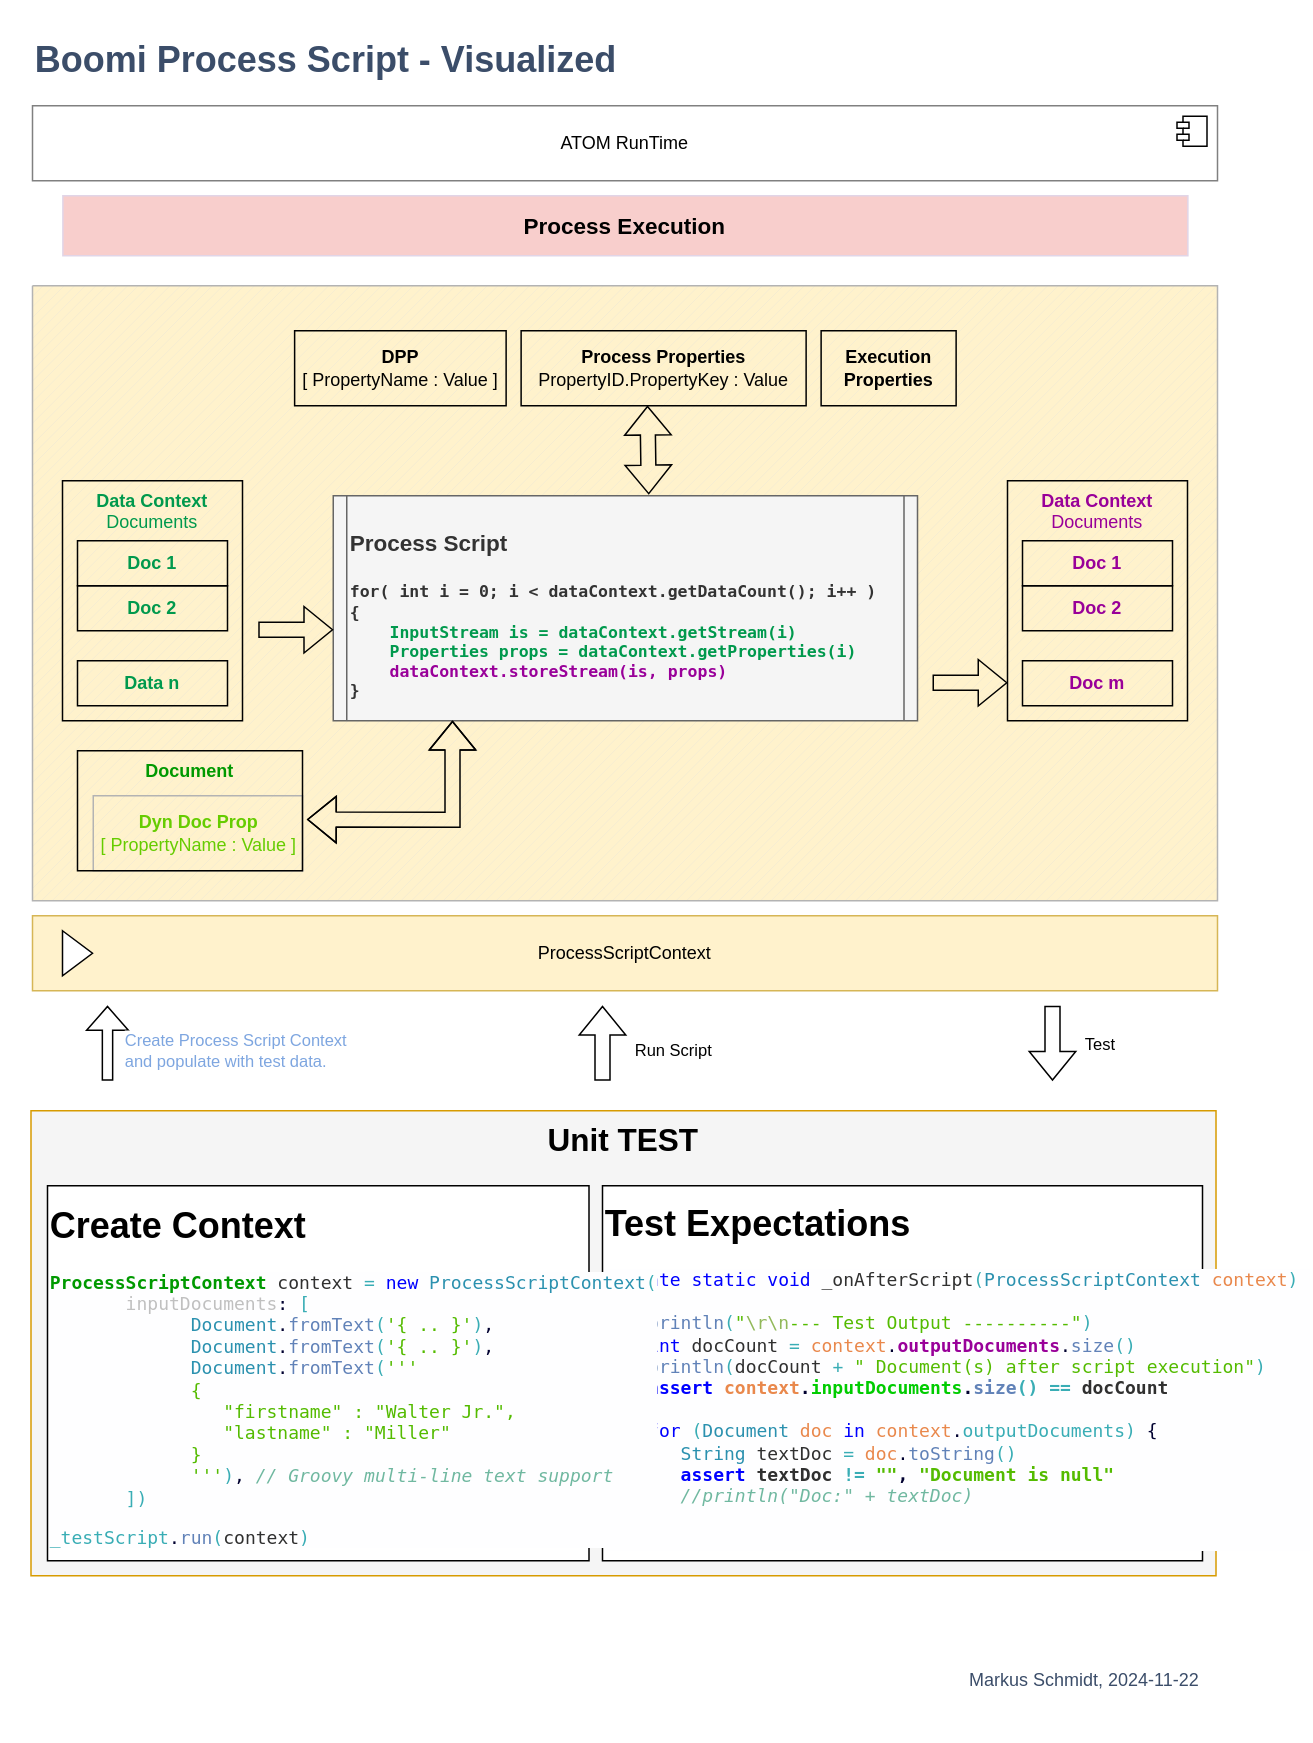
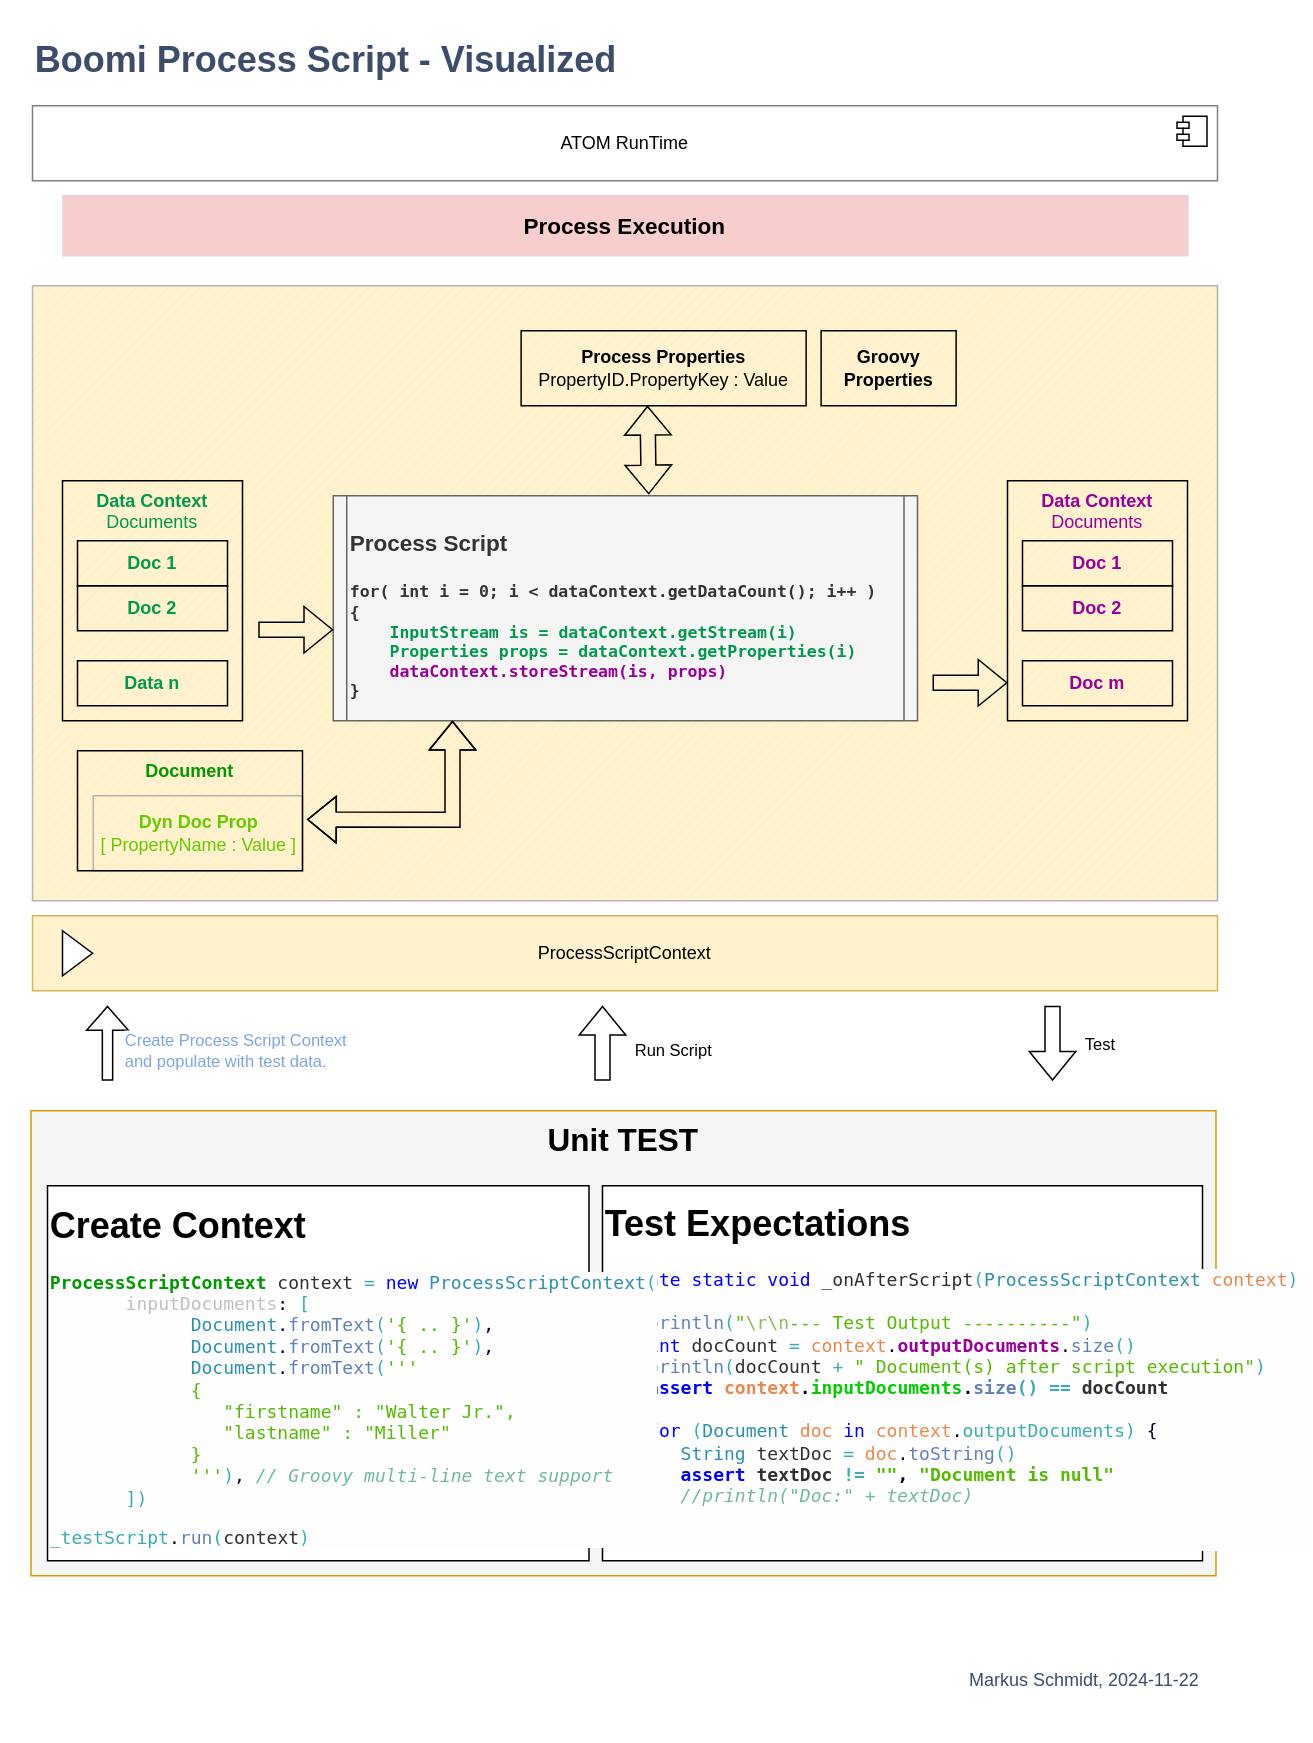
node "DPP [ PropertyName : Value ]": removed
node "Execution Properties": label "Execution Properties" -> "Groovy Properties"
